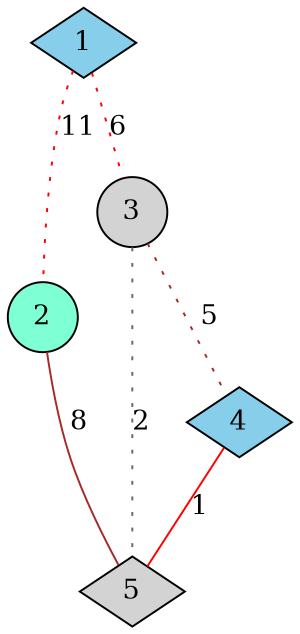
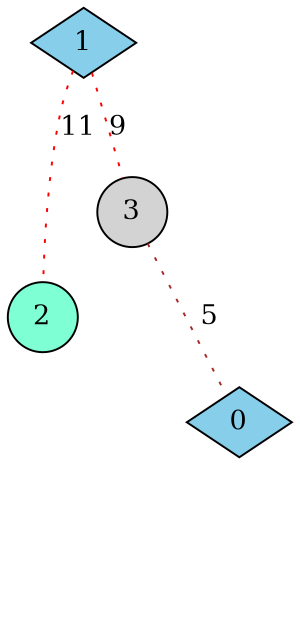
edge "1" -- "3": label "6" -> "9"
node "4": label "4" -> "0"
node "5": removed
